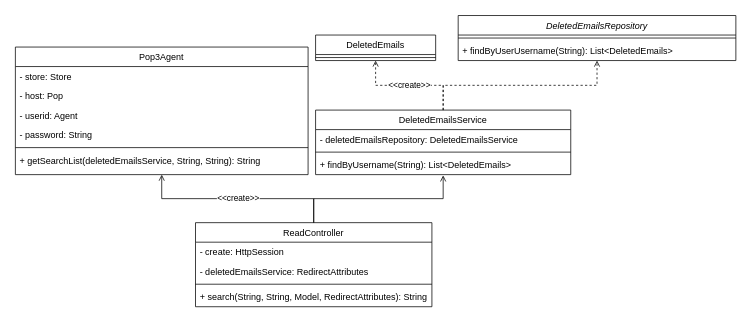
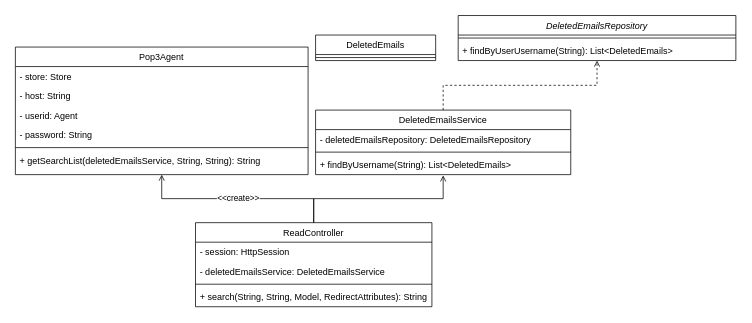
edge "DeletedEmailsService" -> "DeletedEmails": removed, label "<<create>>"
node "- host: Pop": label "- host: Pop" -> "- host: String"
node "- deletedEmailsRepository: DeletedEmailsService": label "- deletedEmailsRepository: DeletedEmailsService" -> "- deletedEmailsRepository: DeletedEmailsRepository"
node "- create: HttpSession": label "- create: HttpSession" -> "- session: HttpSession"
node "- deletedEmailsService: RedirectAttributes": label "- deletedEmailsService: RedirectAttributes" -> "- deletedEmailsService: DeletedEmailsService"
